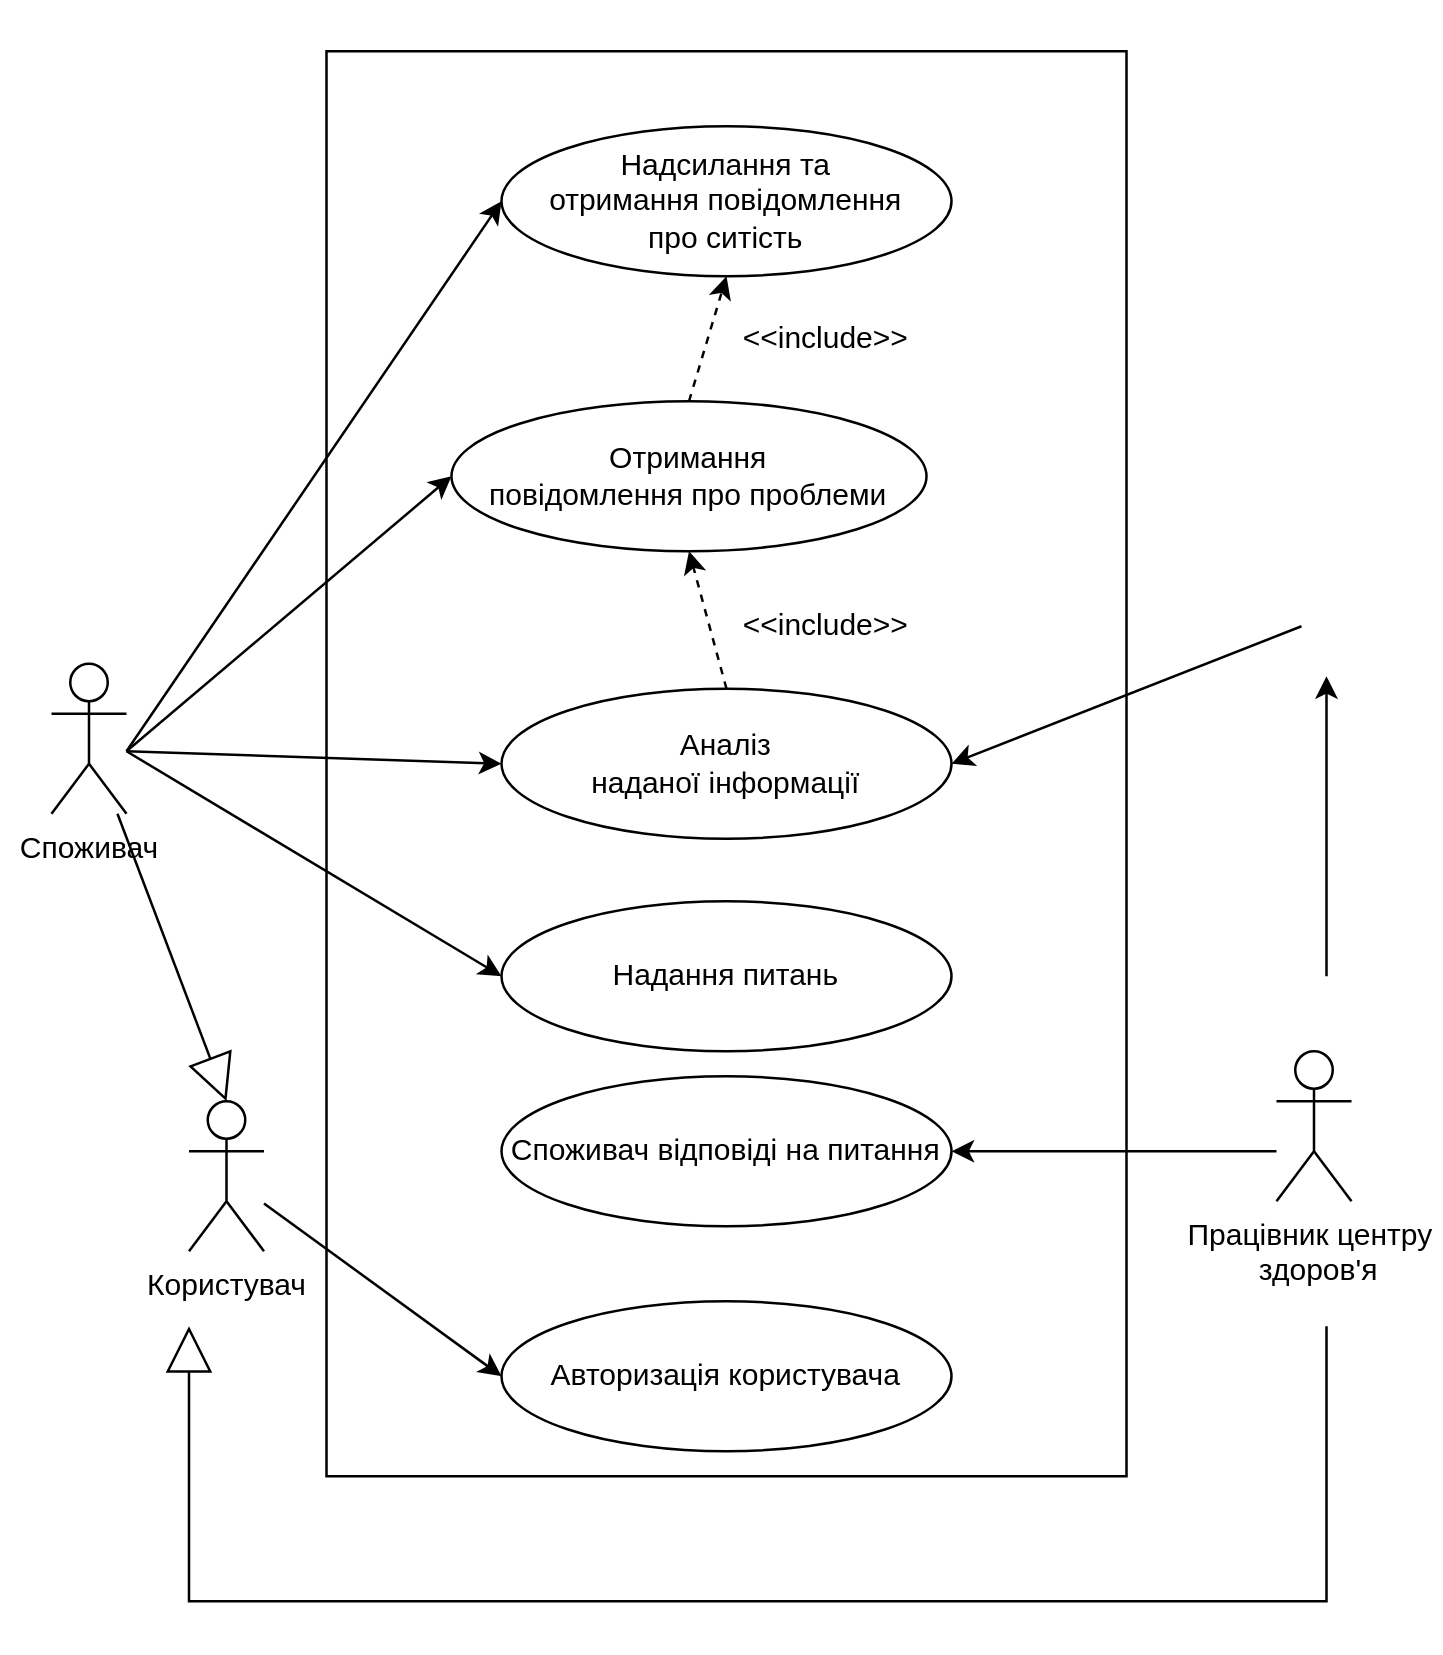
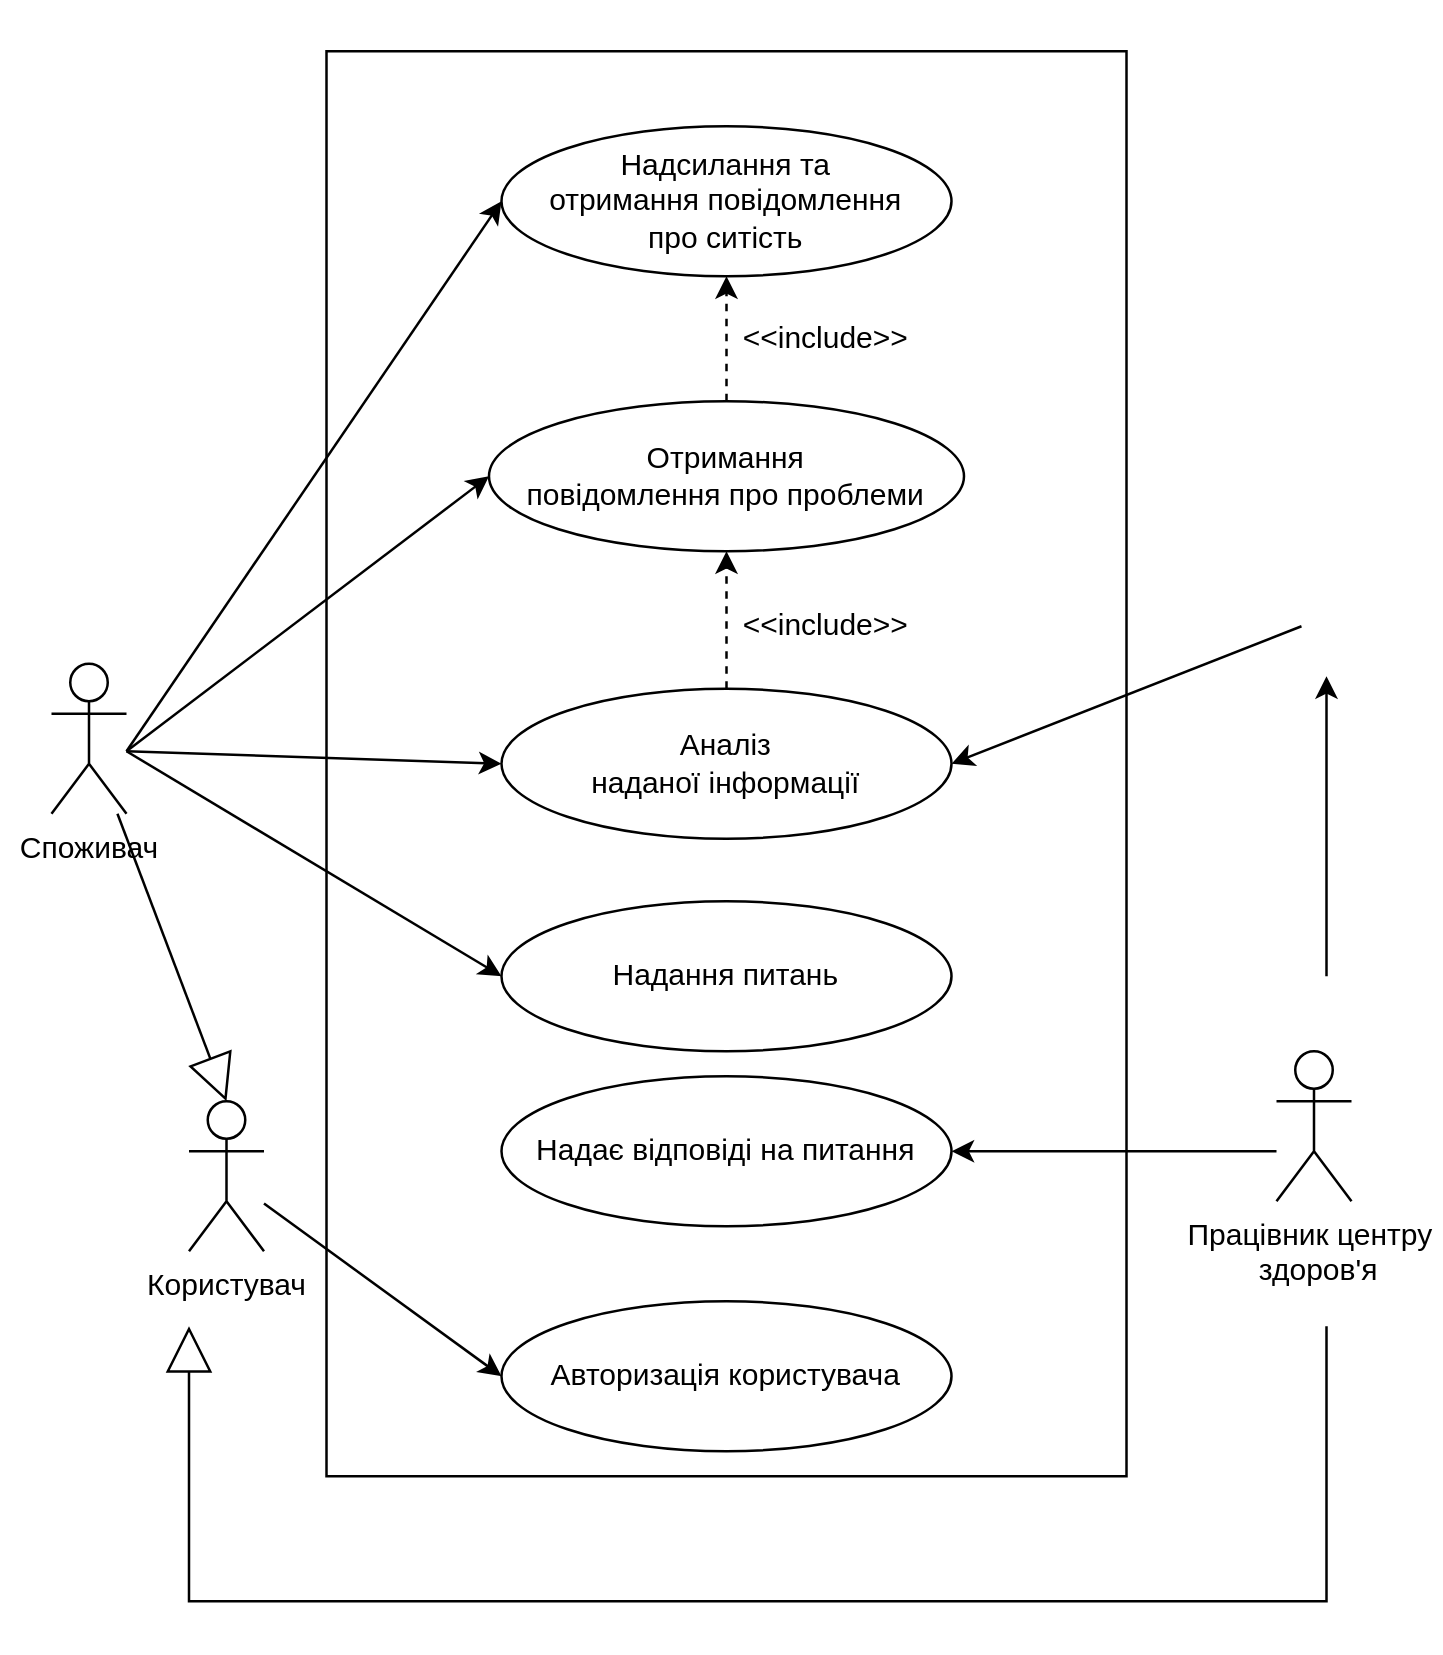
node "Отримання повідомлення про проблеми": moved (689, 476) -> (726, 476)
node "Споживач відповіді на питання": label "Споживач відповіді на питання" -> "Надає відповіді на питання"
